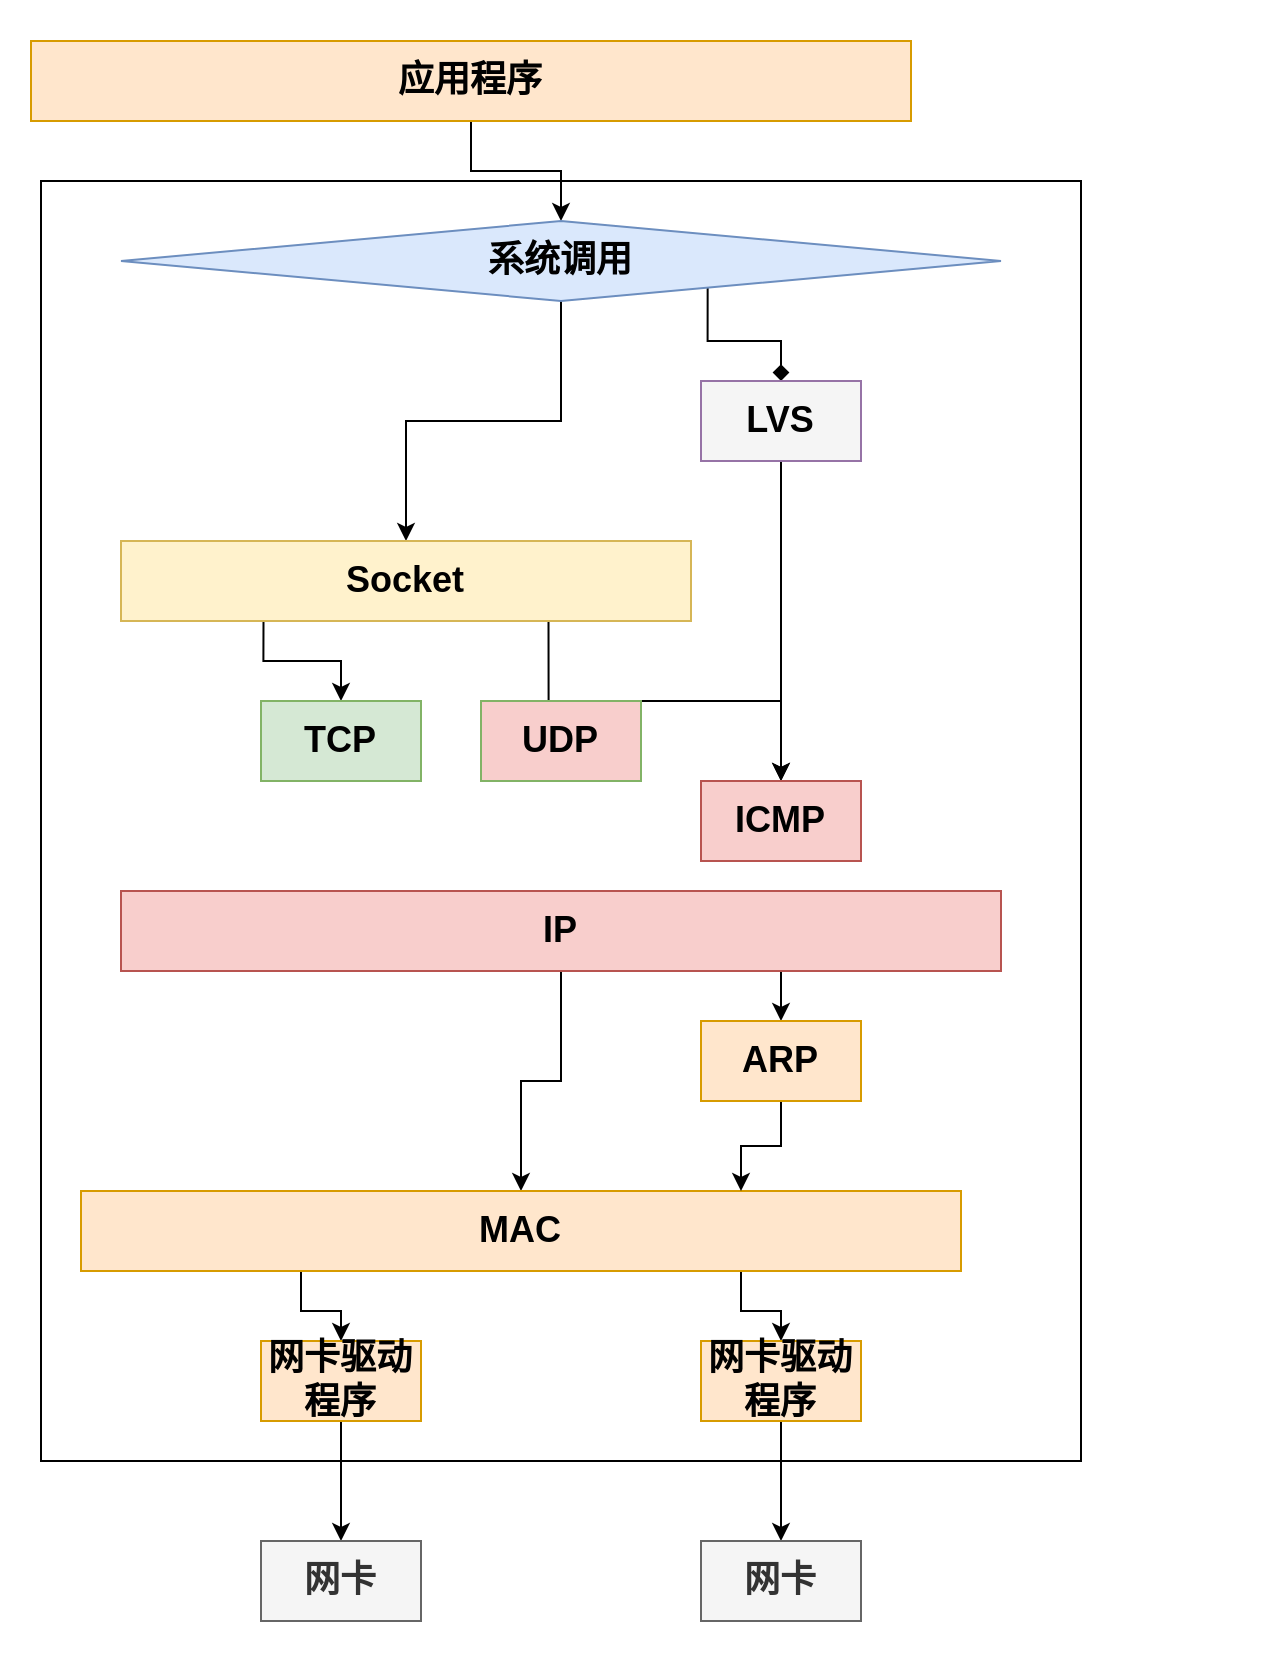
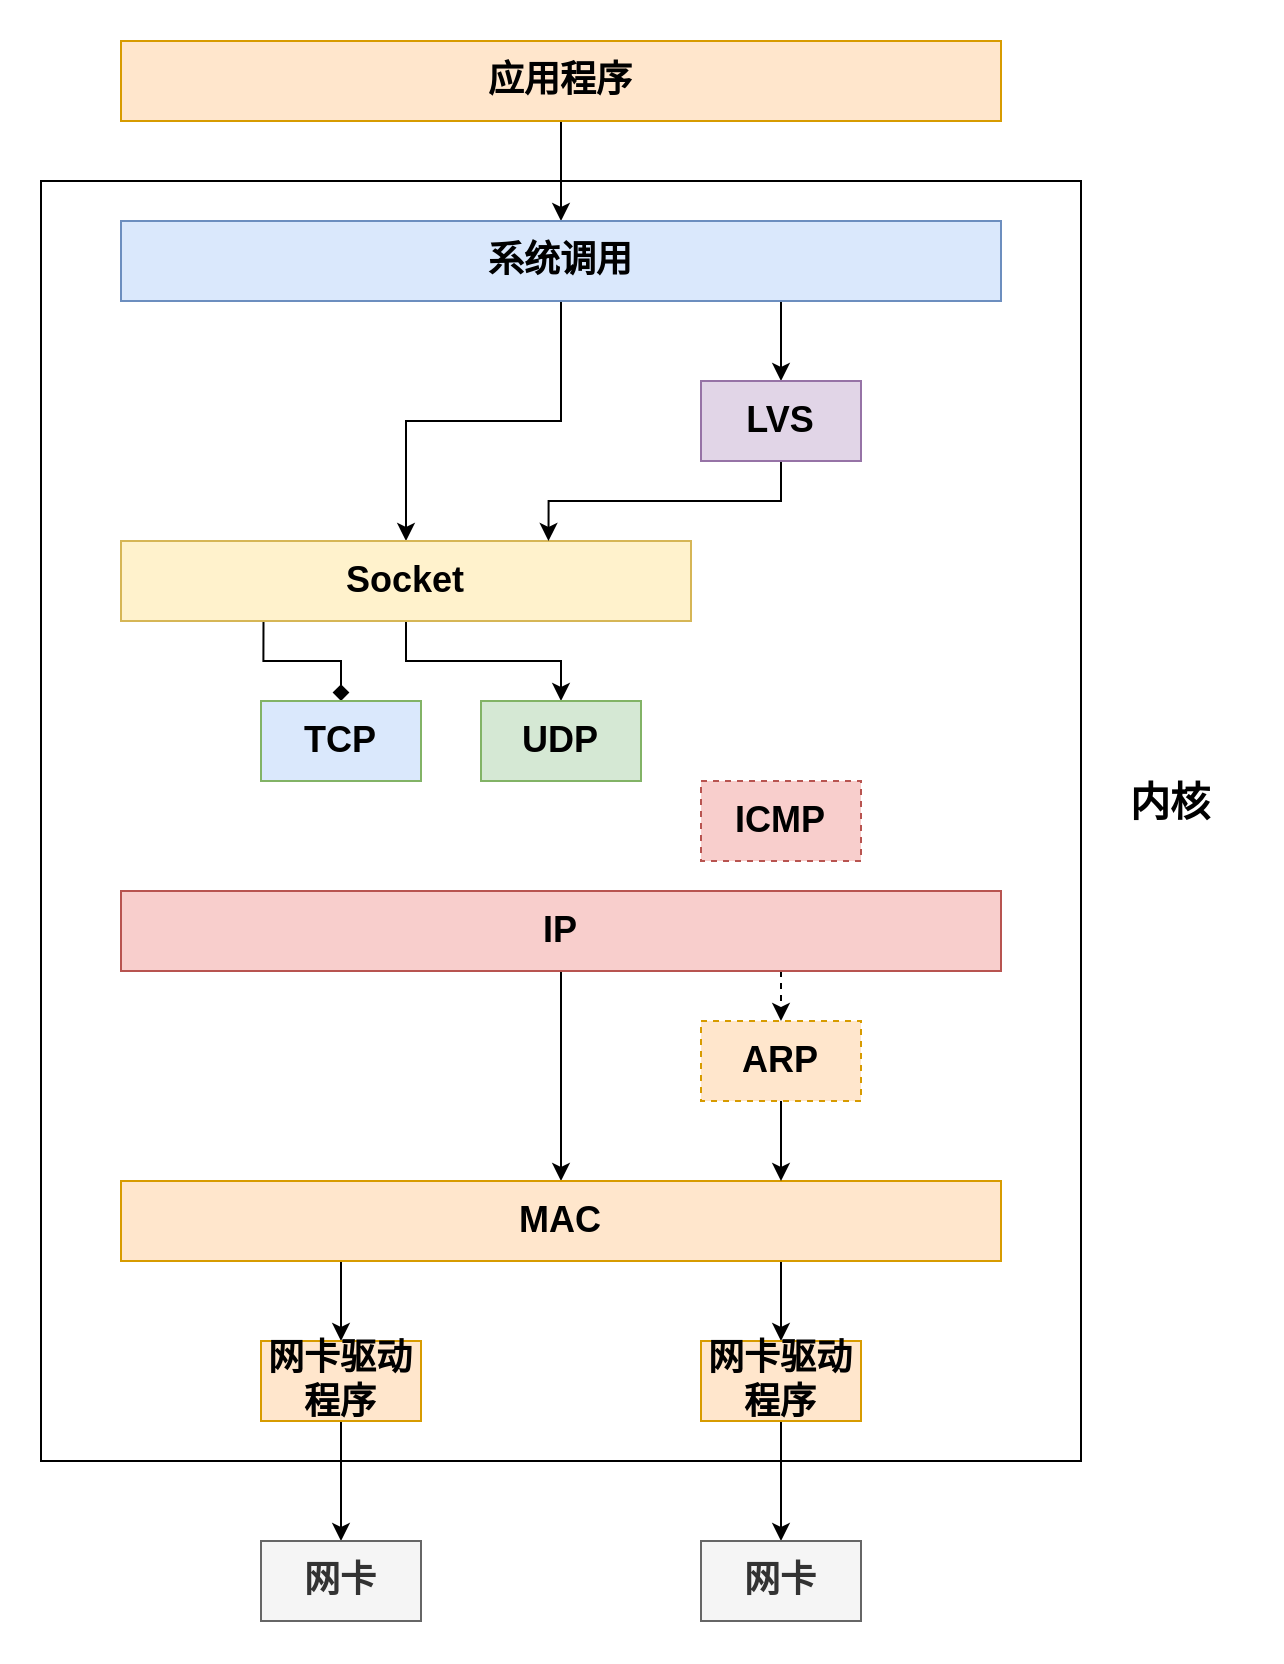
node "应用程序": moved (471, 81) -> (561, 81)
node "系统调用": shape diamond -> rectangle
edge "系统调用" -> "LVS": arrowhead diamond -> classic
node "LVS": fillcolor #f5f5f5 -> #e1d5e7
edge "LVS" -> "ICMP": now "LVS" -> "Socket"
edge "Socket" -> "UDP": added
edge "Socket" -> "TCP": arrowhead classic -> diamond
edge "Socket" -> "ICMP": removed
node "TCP": fillcolor #d5e8d4 -> #dae8fc
node "UDP": fillcolor #f8cecc -> #d5e8d4
node "内核": added
node "ICMP": style solid -> dashed
edge "IP" -> "ARP": style solid -> dashed
node "ARP": style solid -> dashed
node "MAC": moved (521, 1231) -> (561, 1221)
